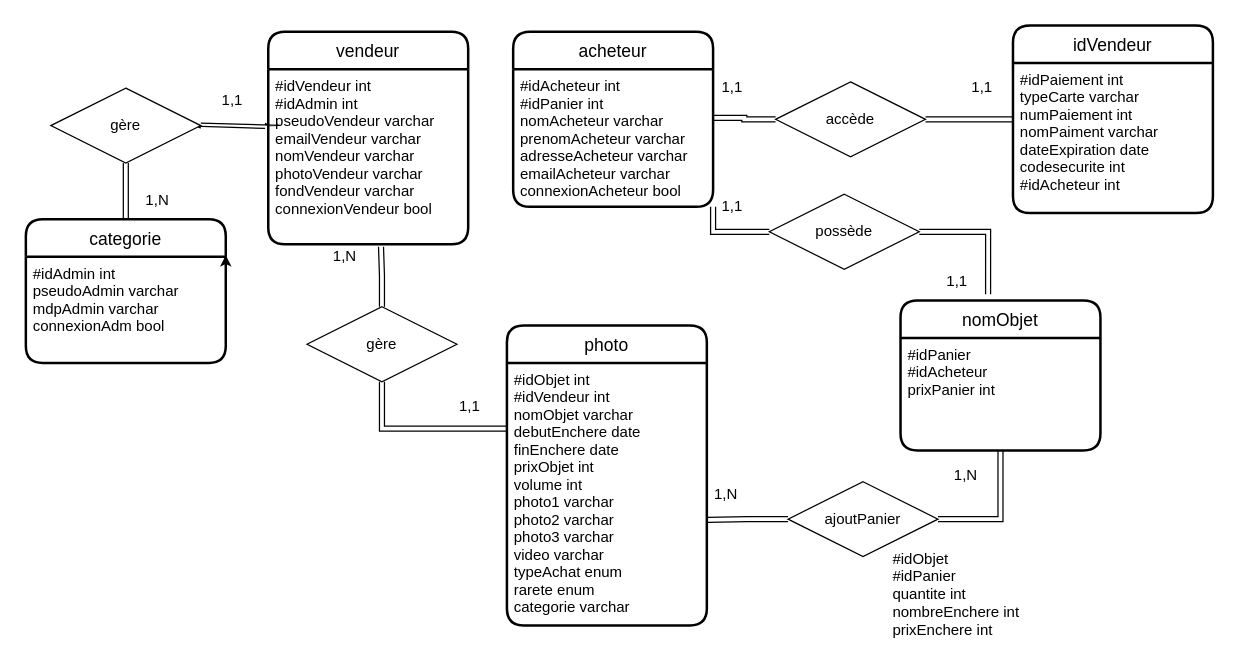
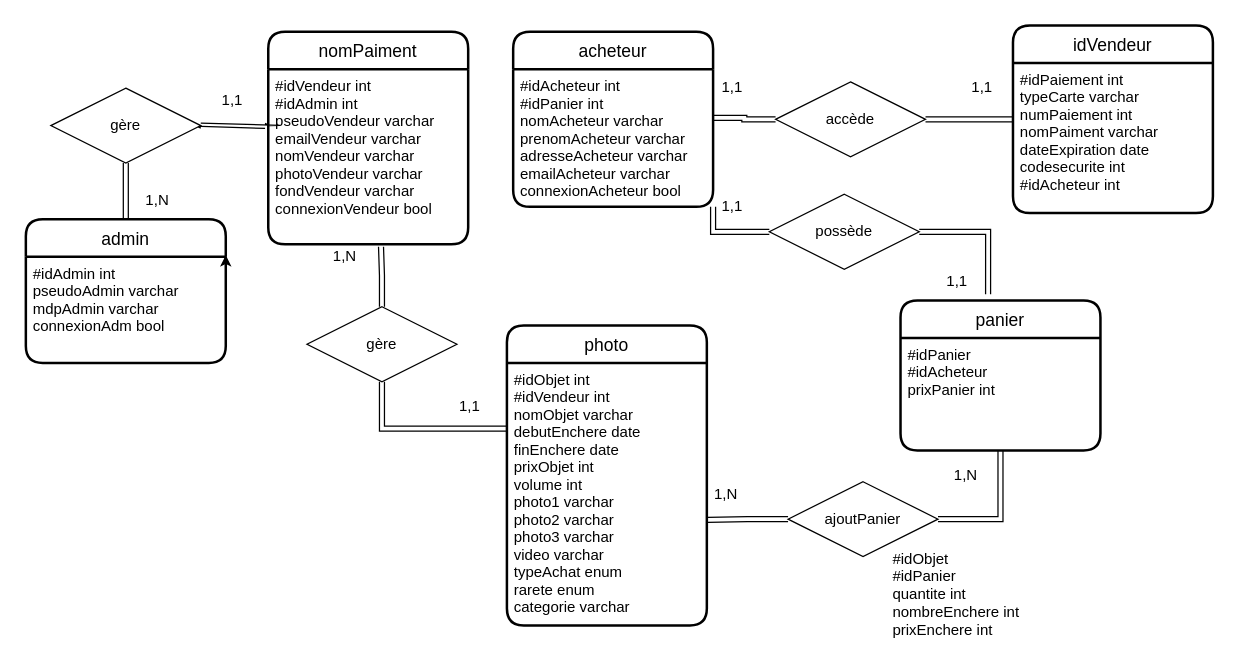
node "vendeur": label "vendeur" -> "nomPaiment"
node "categorie": label "categorie" -> "admin"
node "nomObjet": label "nomObjet" -> "panier"
